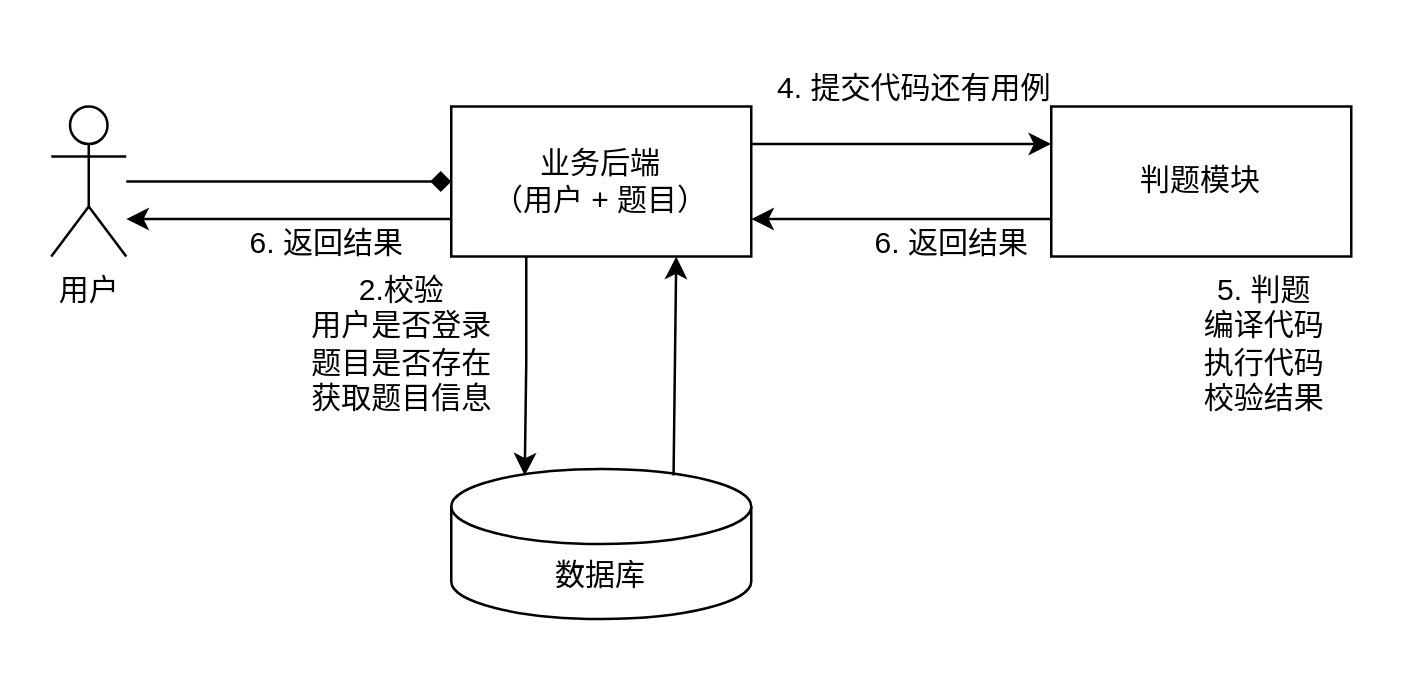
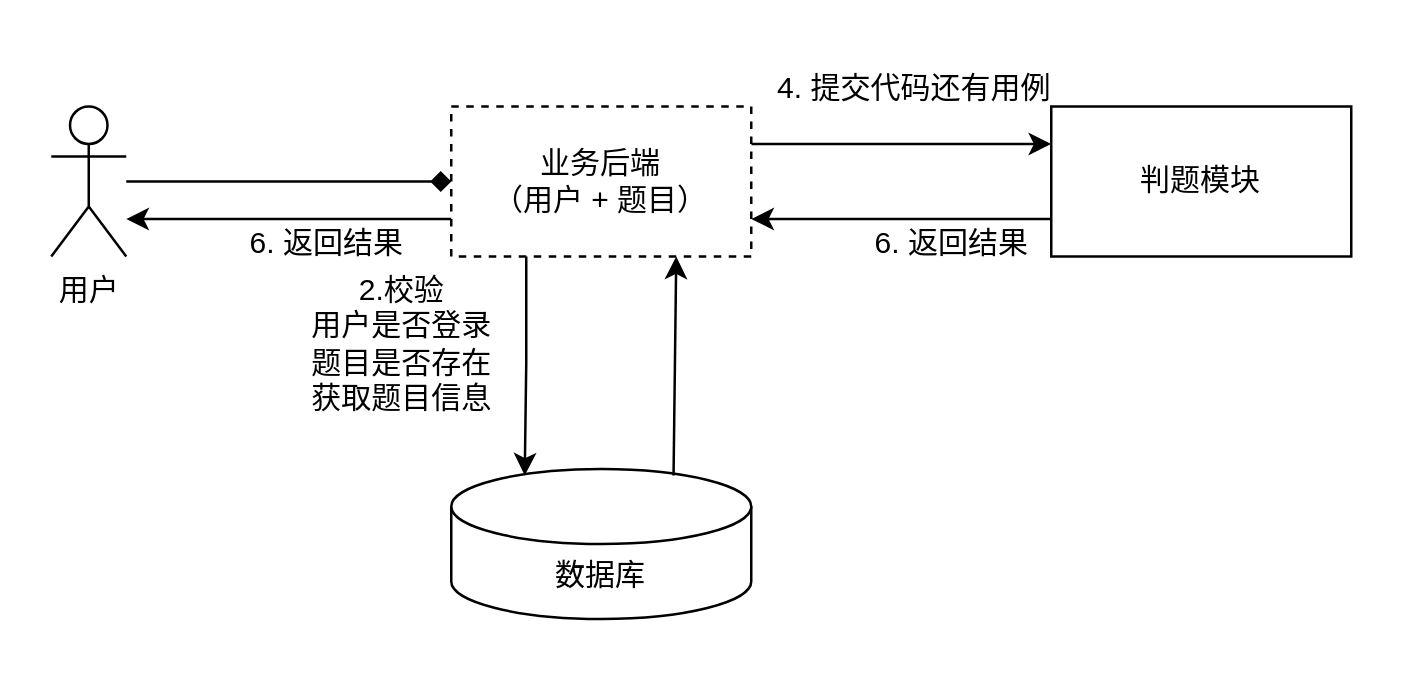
node "业务后端 （用户 + 题目）": style solid -> dashed
node "5. 判题 编译代码 执行代码 校验结果": removed
